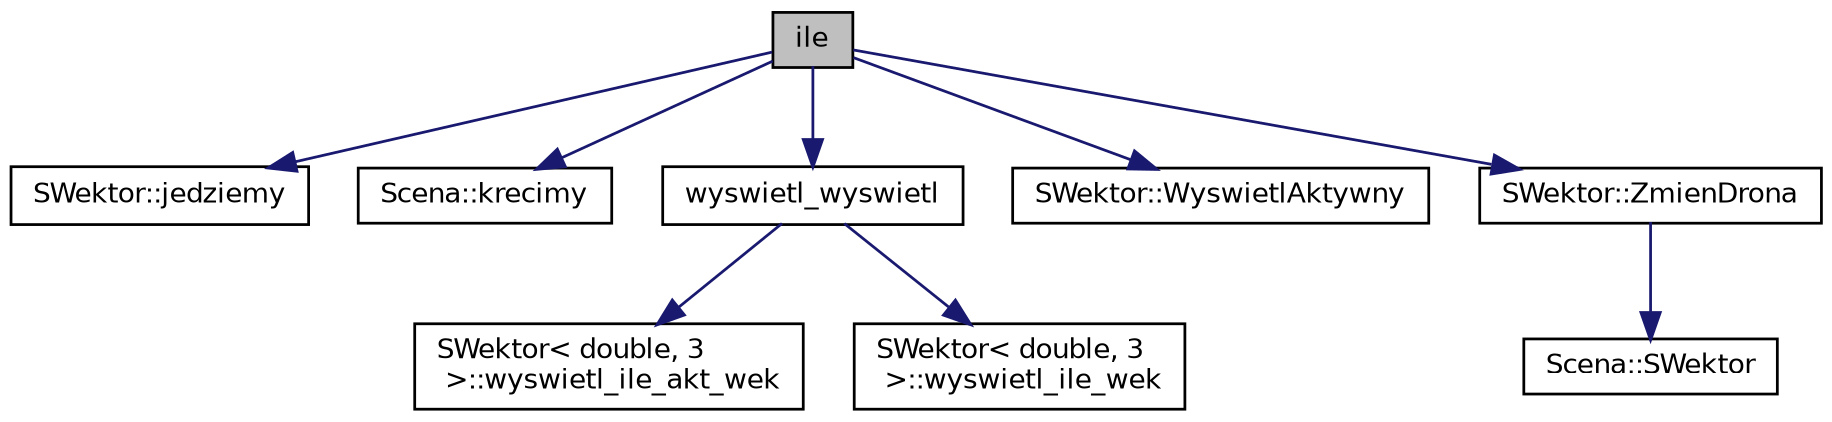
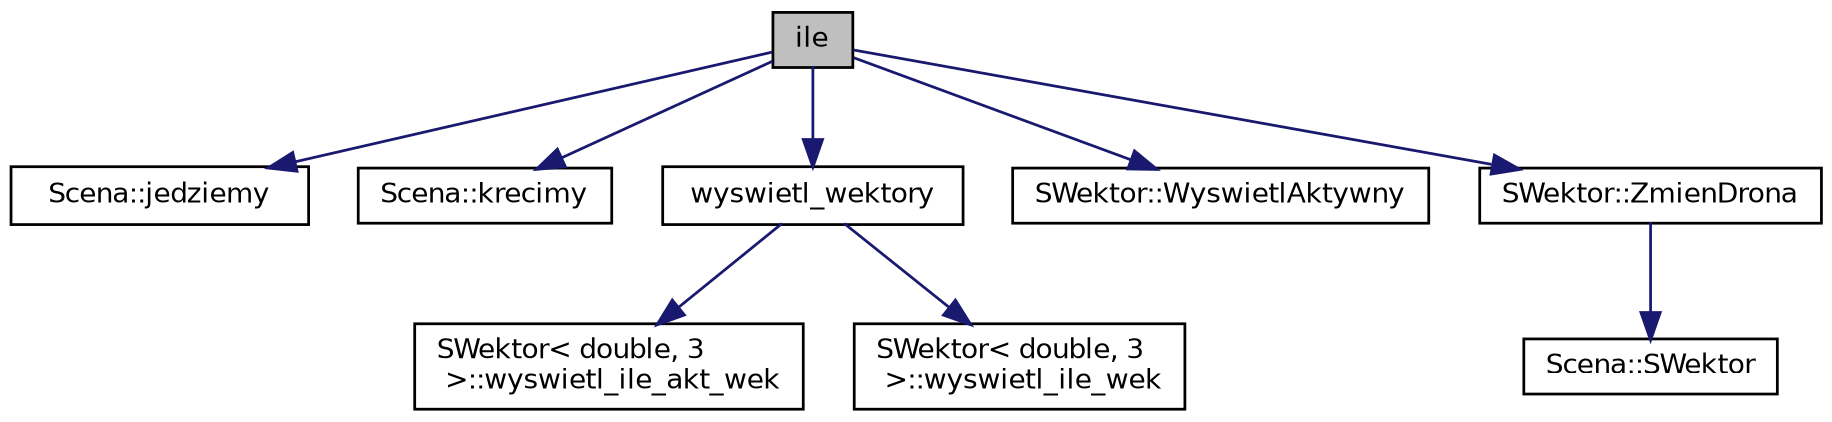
node "SWektor::jedziemy": label "SWektor::jedziemy" -> "Scena::jedziemy"
node "wyswietl_wyswietl": label "wyswietl_wyswietl" -> "wyswietl_wektory"
